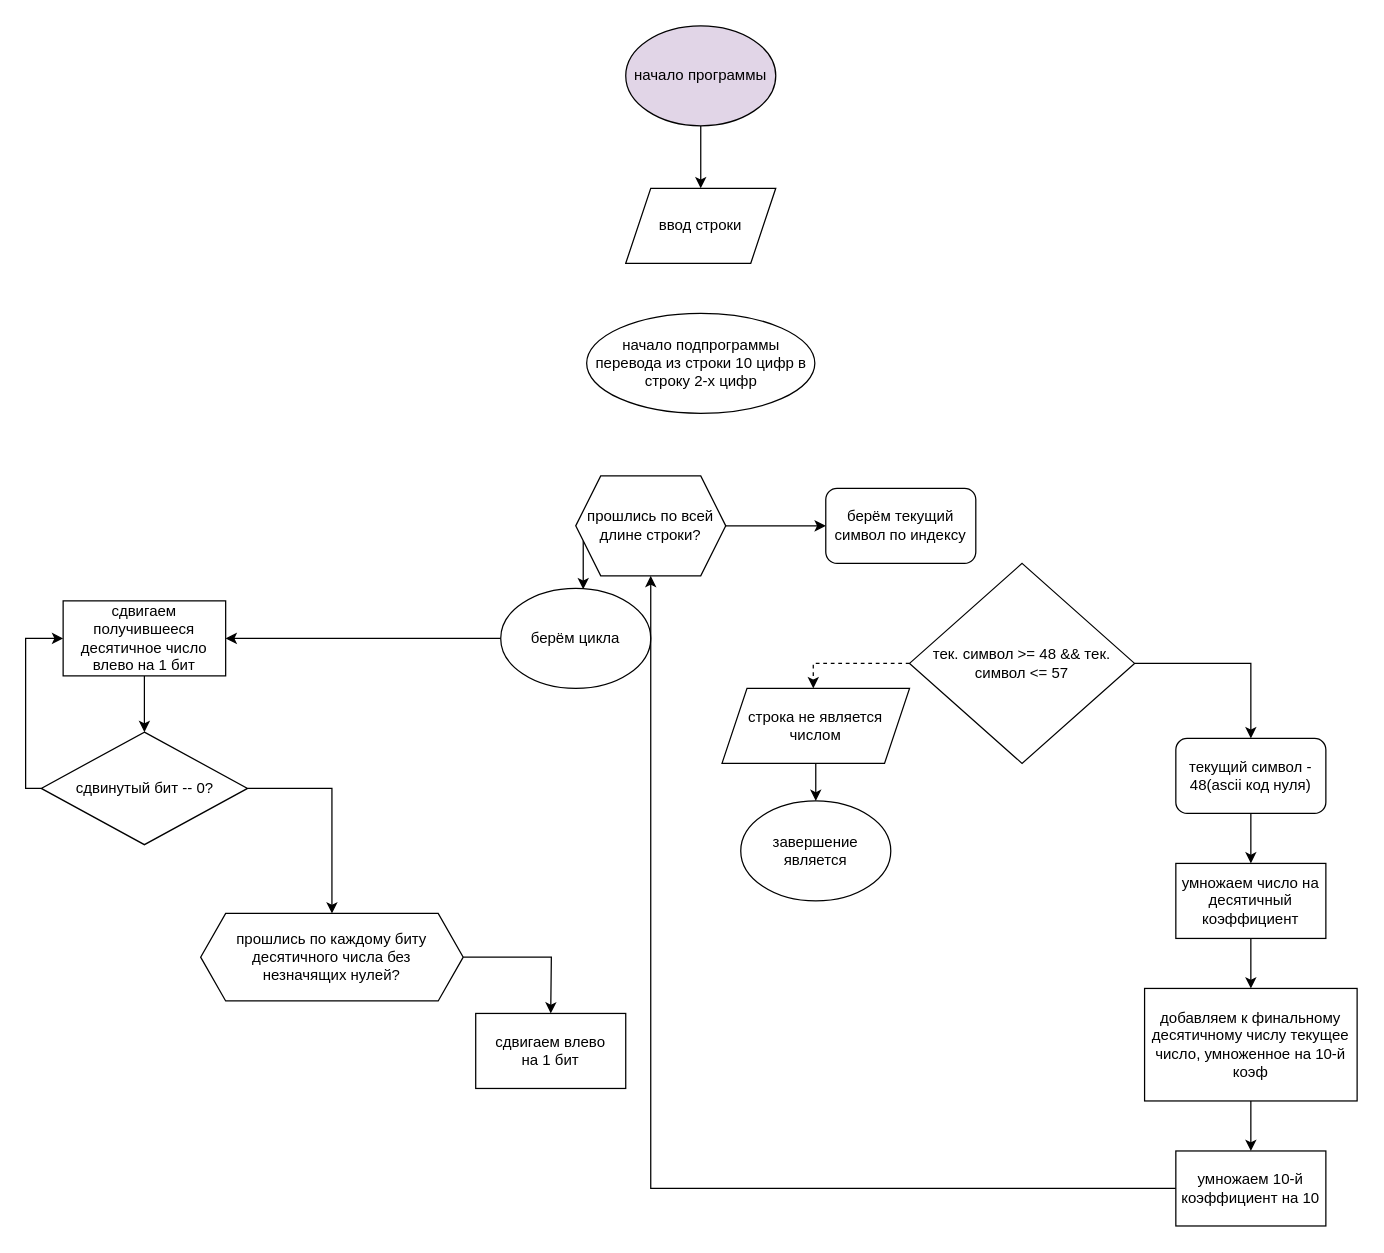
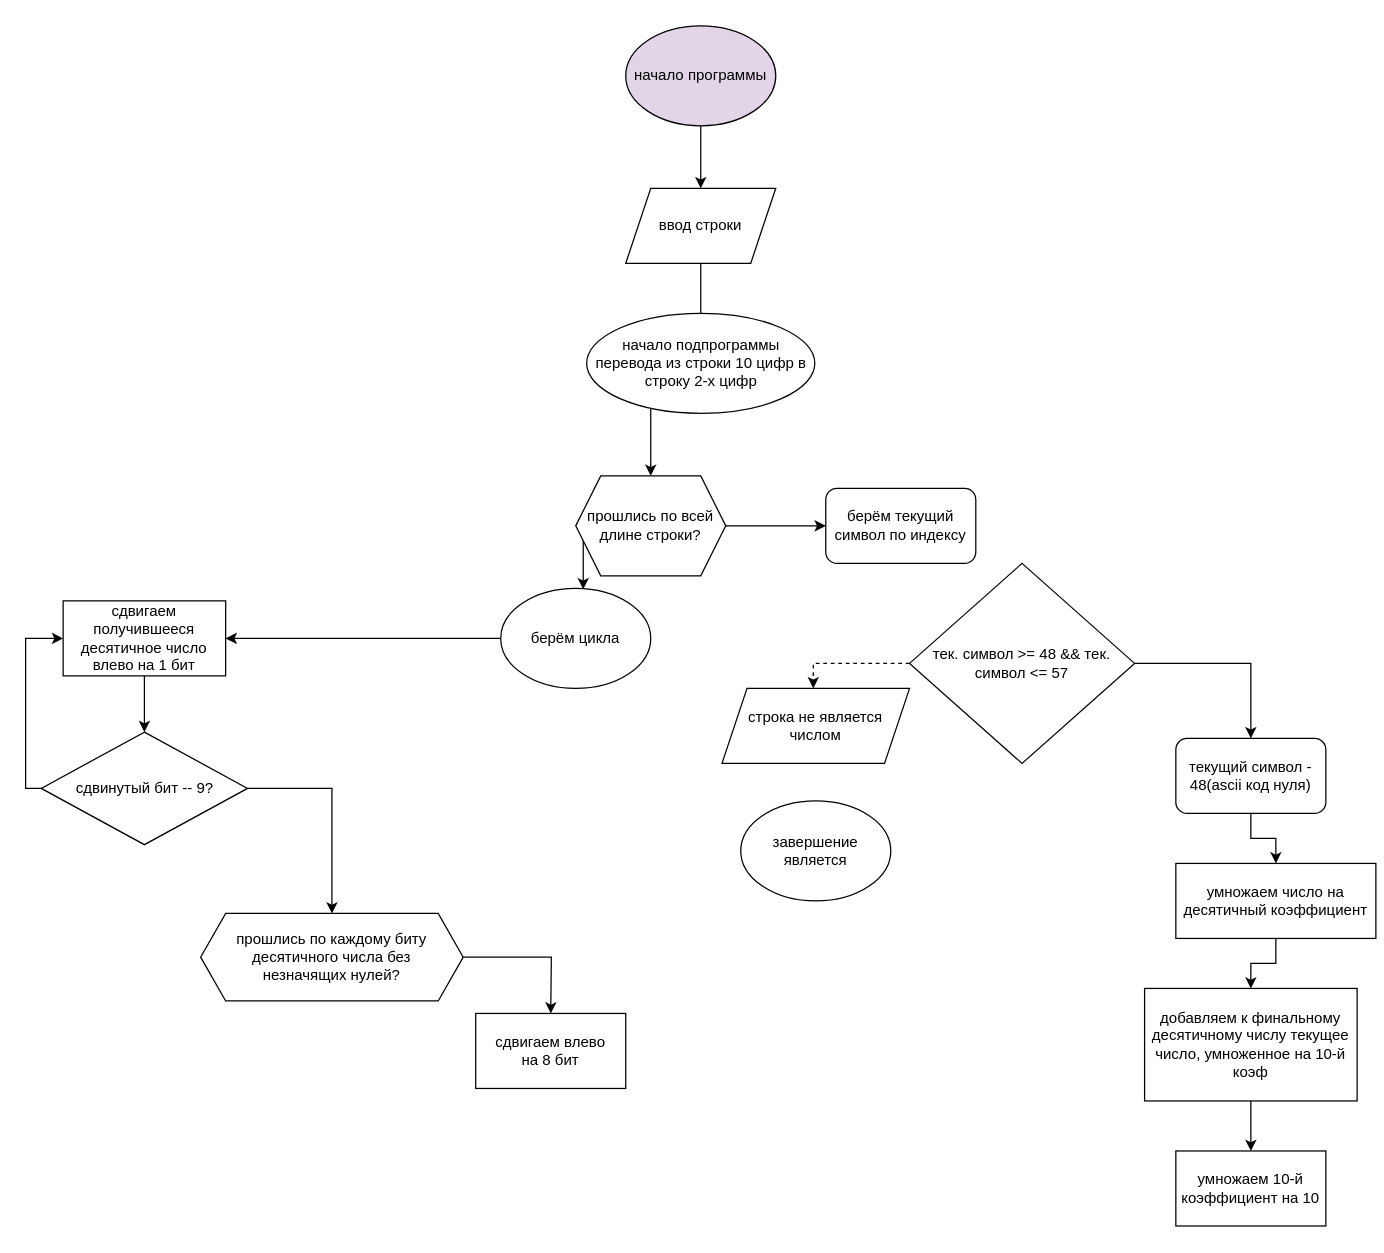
edge "ввод строки" -> "прошлись по всей длине строки?": added
edge "строка не является числом" -> "завершение является": removed
node "сдвинутый бит -- 0?": label "сдвинутый бит -- 0?" -> "сдвинутый бит -- 9?"
node "умножаем число на десятичный коэффициент": size 150x75 -> 200x75
node "сдвигаем влево на 1 бит": label "сдвигаем влево на 1 бит" -> "сдвигаем влево на 8 бит"
edge "умножаем 10-й коэффициент на 10" -> "прошлись по всей длине строки?": removed
